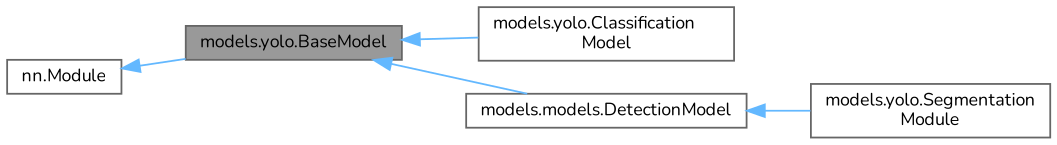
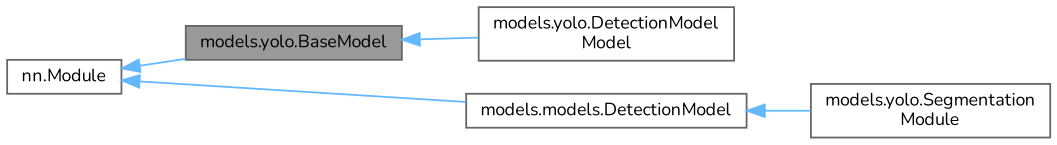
node "models.yolo.Classification Model": label "models.yolo.Classification Model" -> "models.yolo.DetectionModel Model"
edge "models.models.DetectionModel" -> "models.yolo.BaseModel": now "models.models.DetectionModel" -> "nn.Module"
